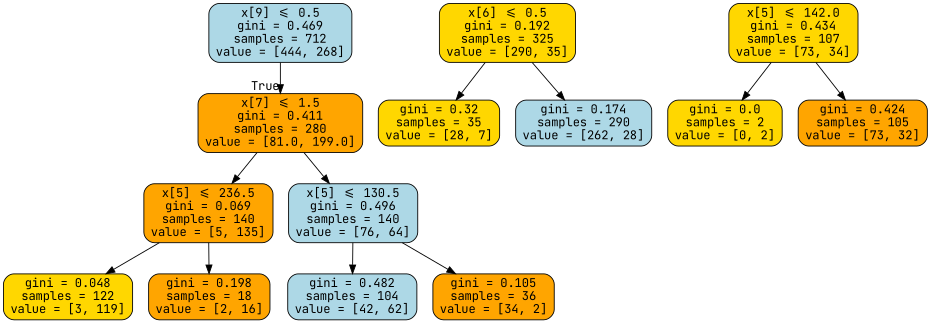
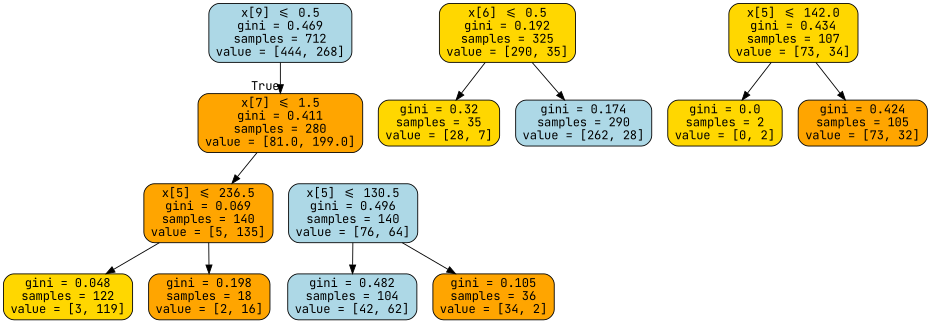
edge "x[7] <= 1.5 gini = 0.411 samples = 280 value = [81.0, 199.0]" -> "x[5] <= 130.5 gini = 0.496 samples = 140 value = [76, 64]": removed
